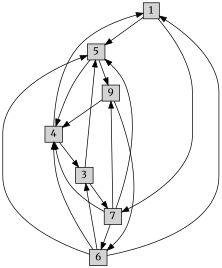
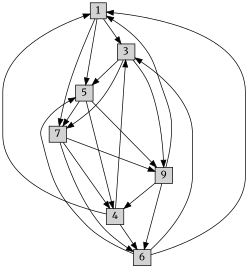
edge "1" -> "3": added
edge "9" -> "1": added
edge "3" -> "9": added
edge "7" -> "5": reversed
edge "6" -> "4": reversed
